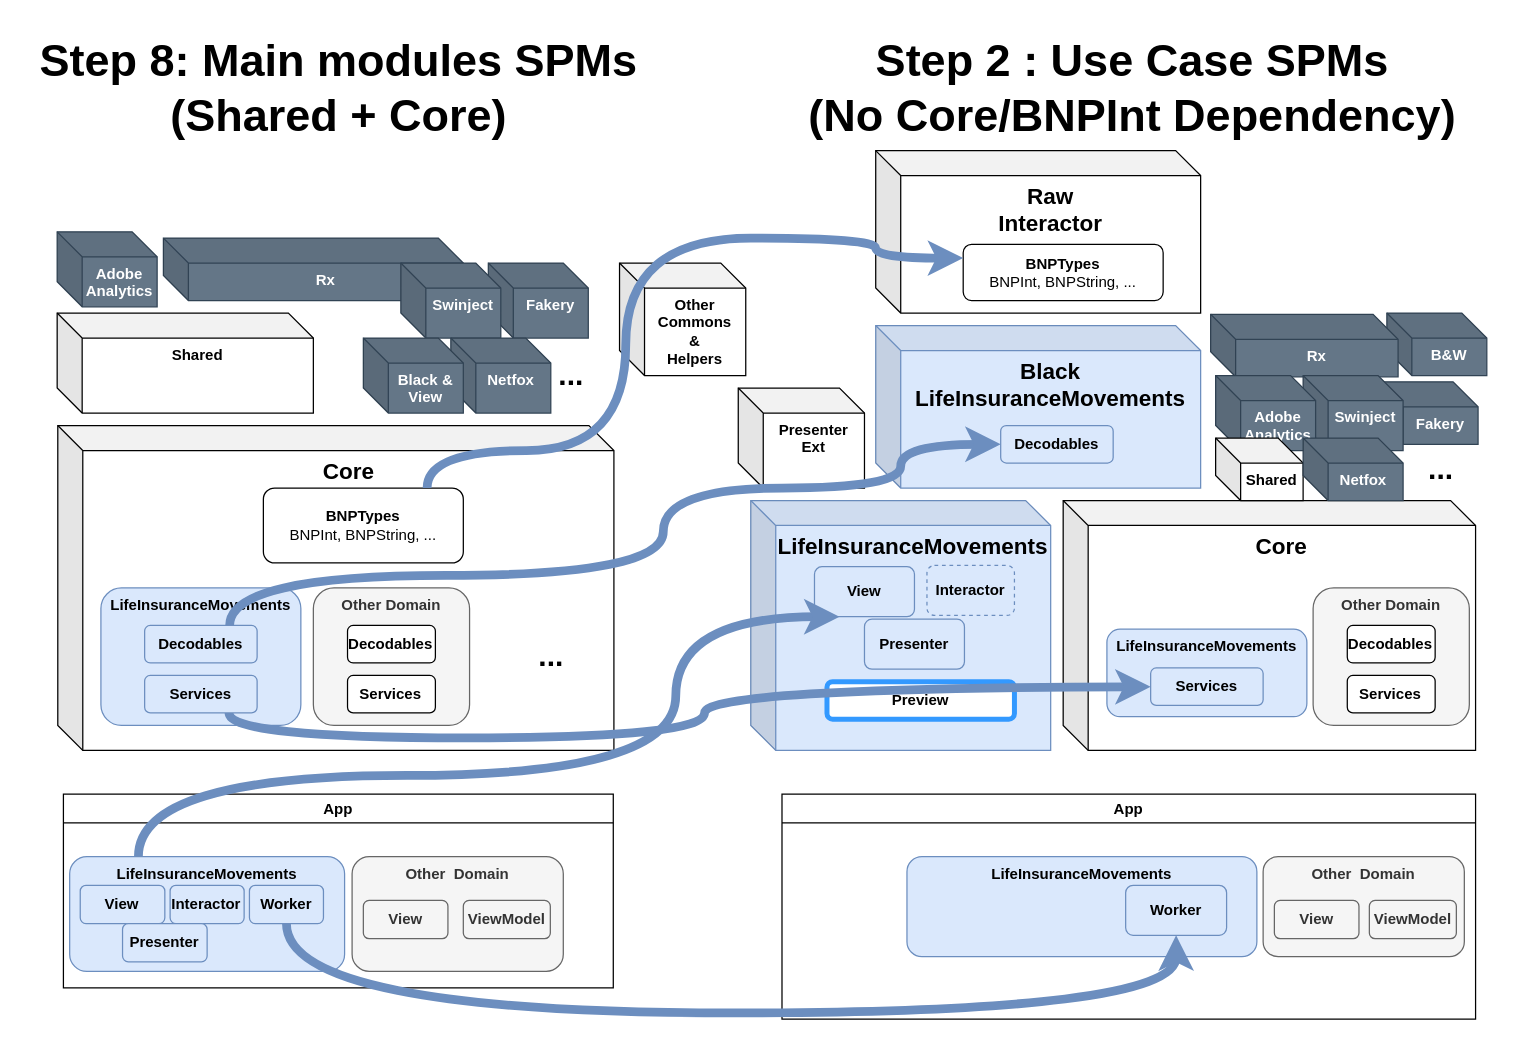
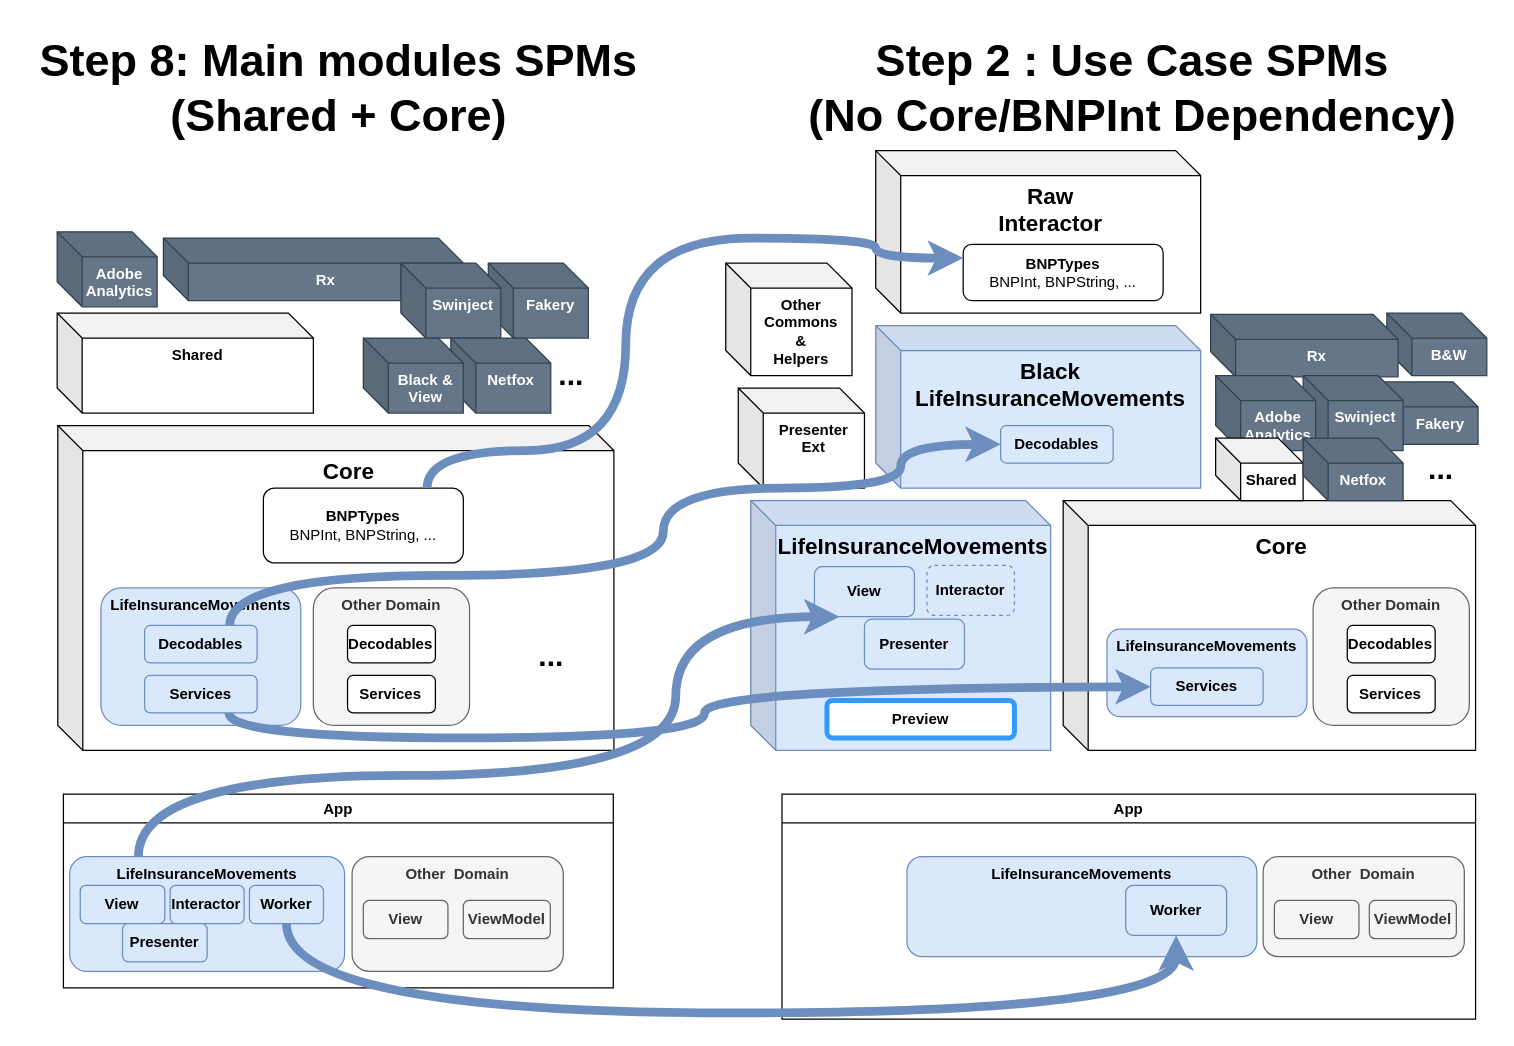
node "Other Commons & Helpers": moved (683, 319) -> (789, 319)
node "Preview": moved (921, 701) -> (921, 719)
